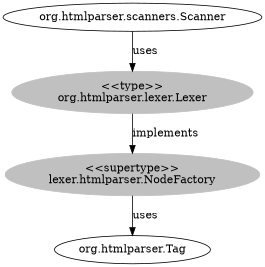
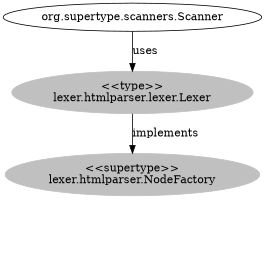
node "org.htmlparser.scanners.Scanner": label "org.htmlparser.scanners.Scanner" -> "org.supertype.scanners.Scanner"
node "<<type>> org.htmlparser.lexer.Lexer": label "<<type>> org.htmlparser.lexer.Lexer" -> "<<type>> lexer.htmlparser.lexer.Lexer"
node "org.htmlparser.Tag": removed
